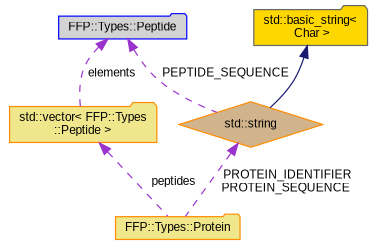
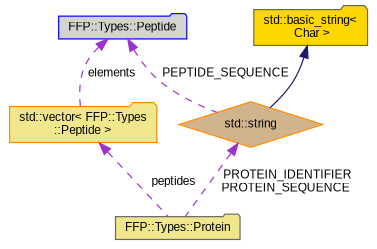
node "FFP::Types::Protein": color darkorange -> gray40
